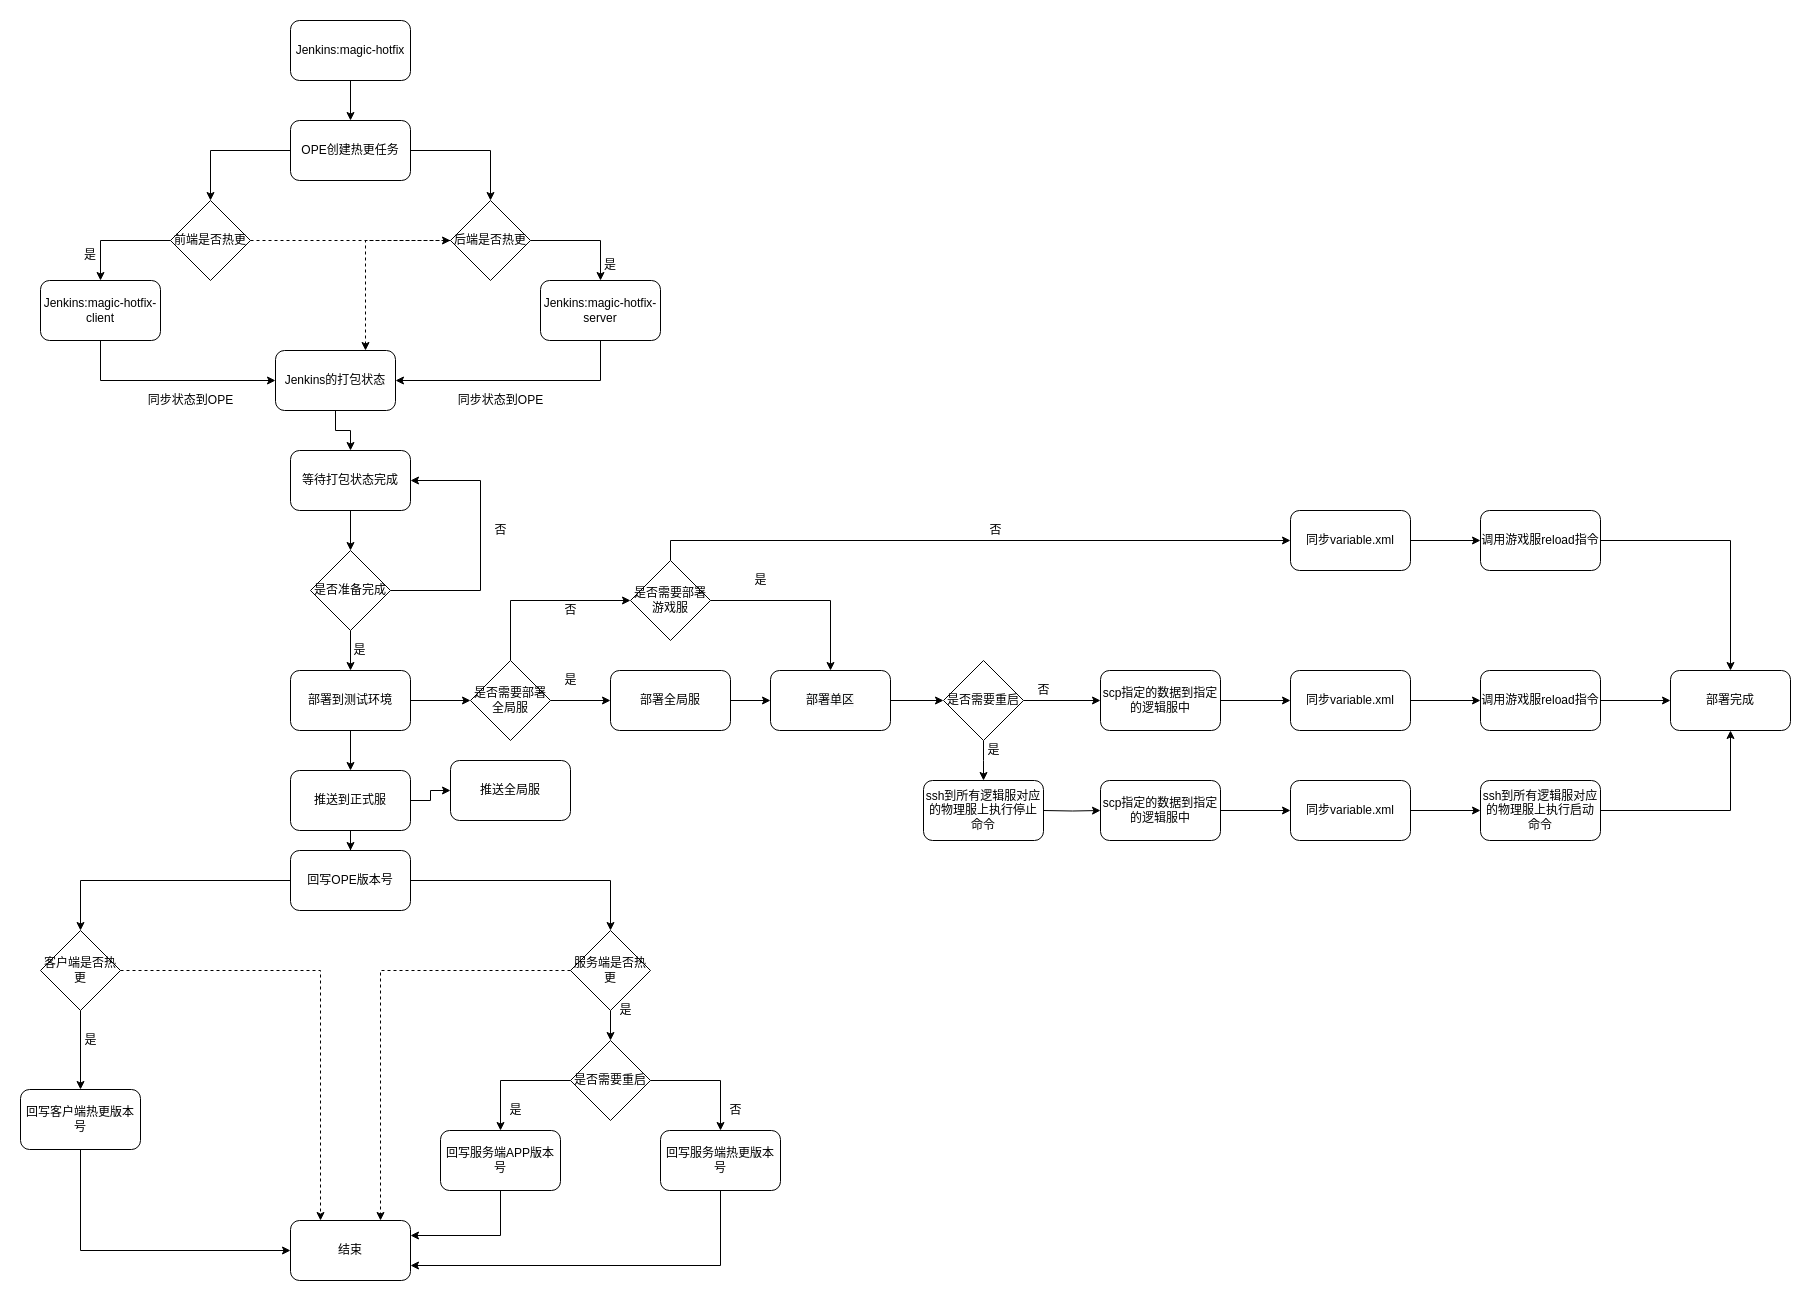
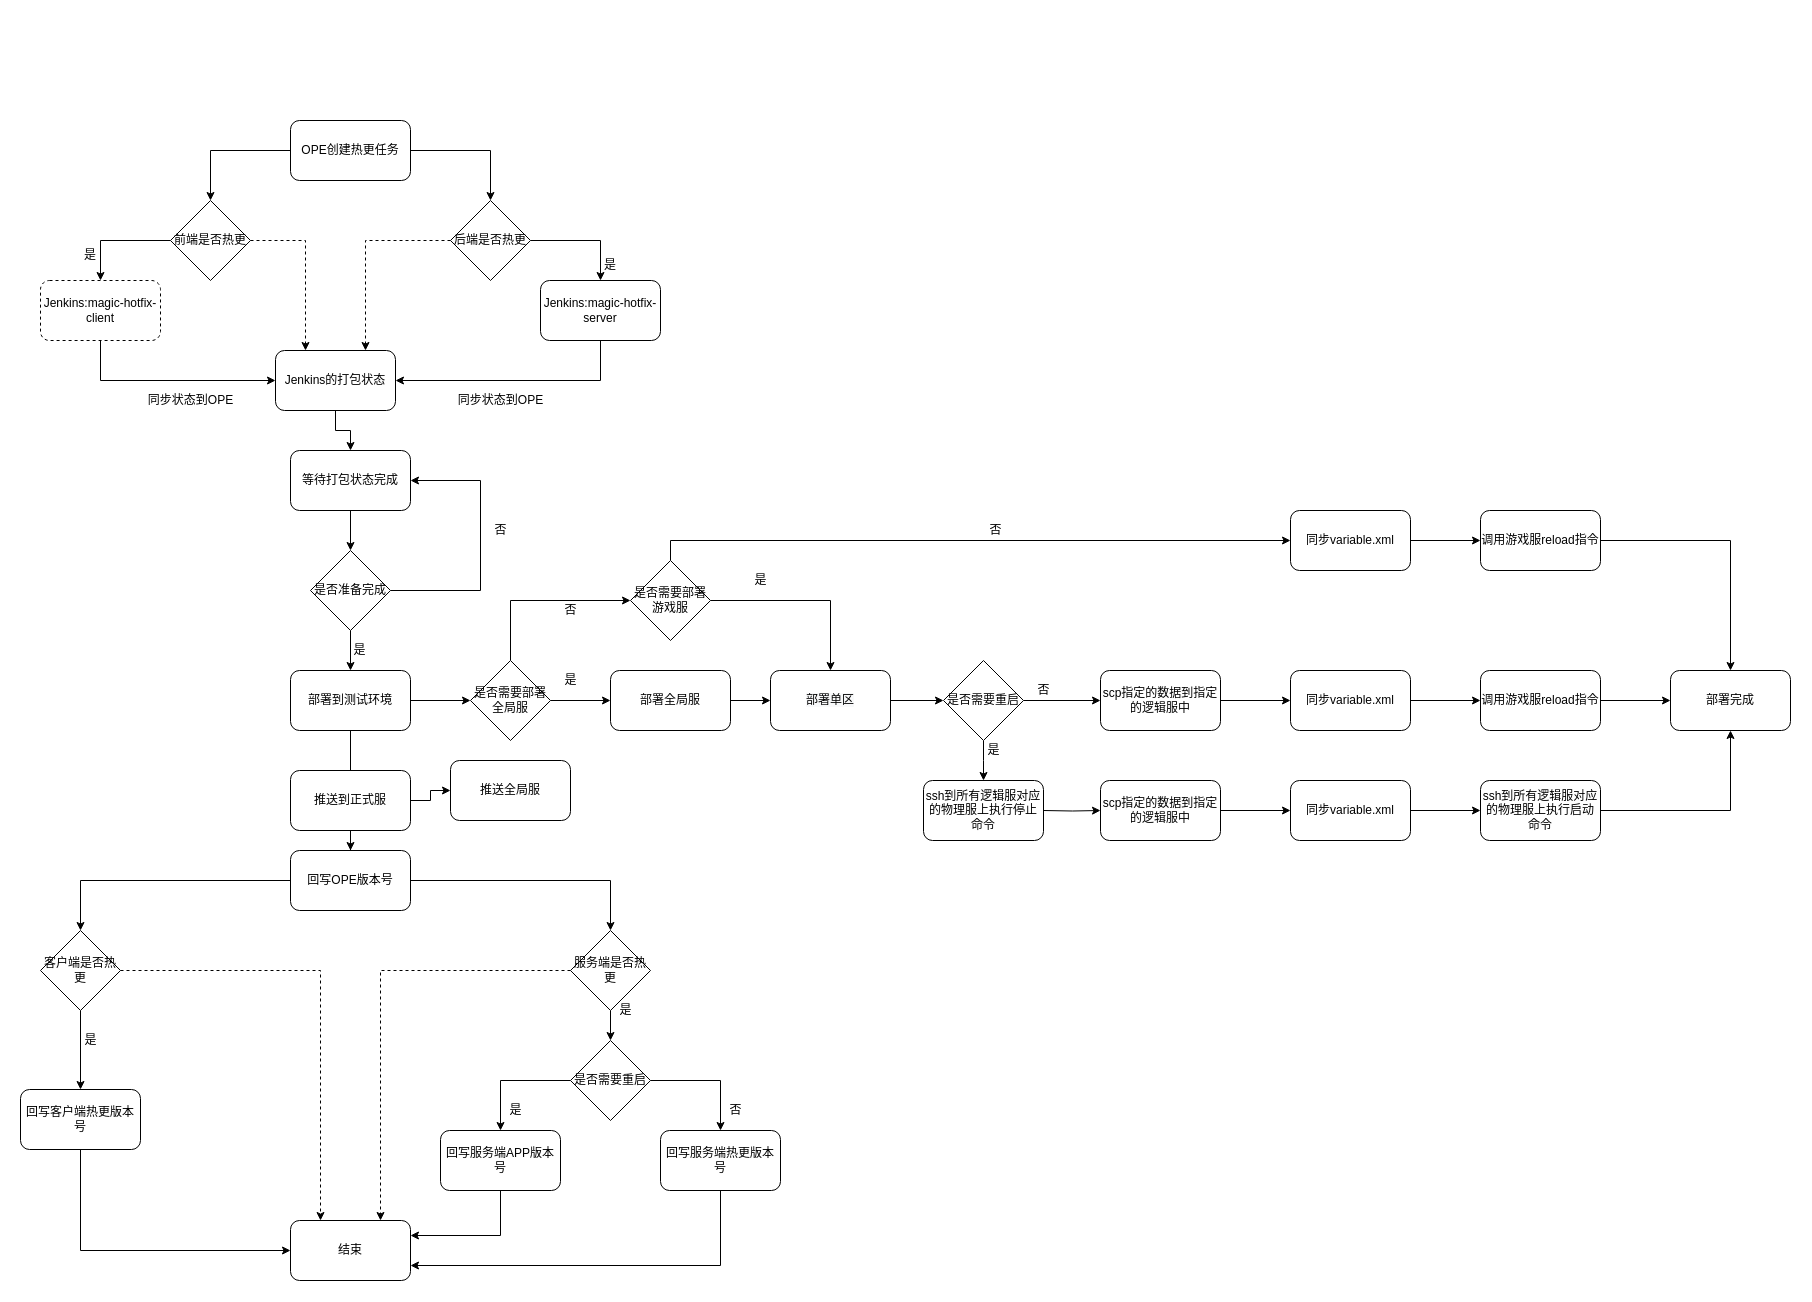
node "Jenkins:magic-hotfix": removed
edge "Jenkins:magic-hotfix" -> "OPE创建热更任务": removed
edge "前端是否热更" -> "后端是否热更": now "前端是否热更" -> "Jenkins的打包状态"
node "Jenkins:magic-hotfix-client": style solid -> dashed
edge "部署到测试环境" -> "推送到正式服": arrowhead classic -> none
